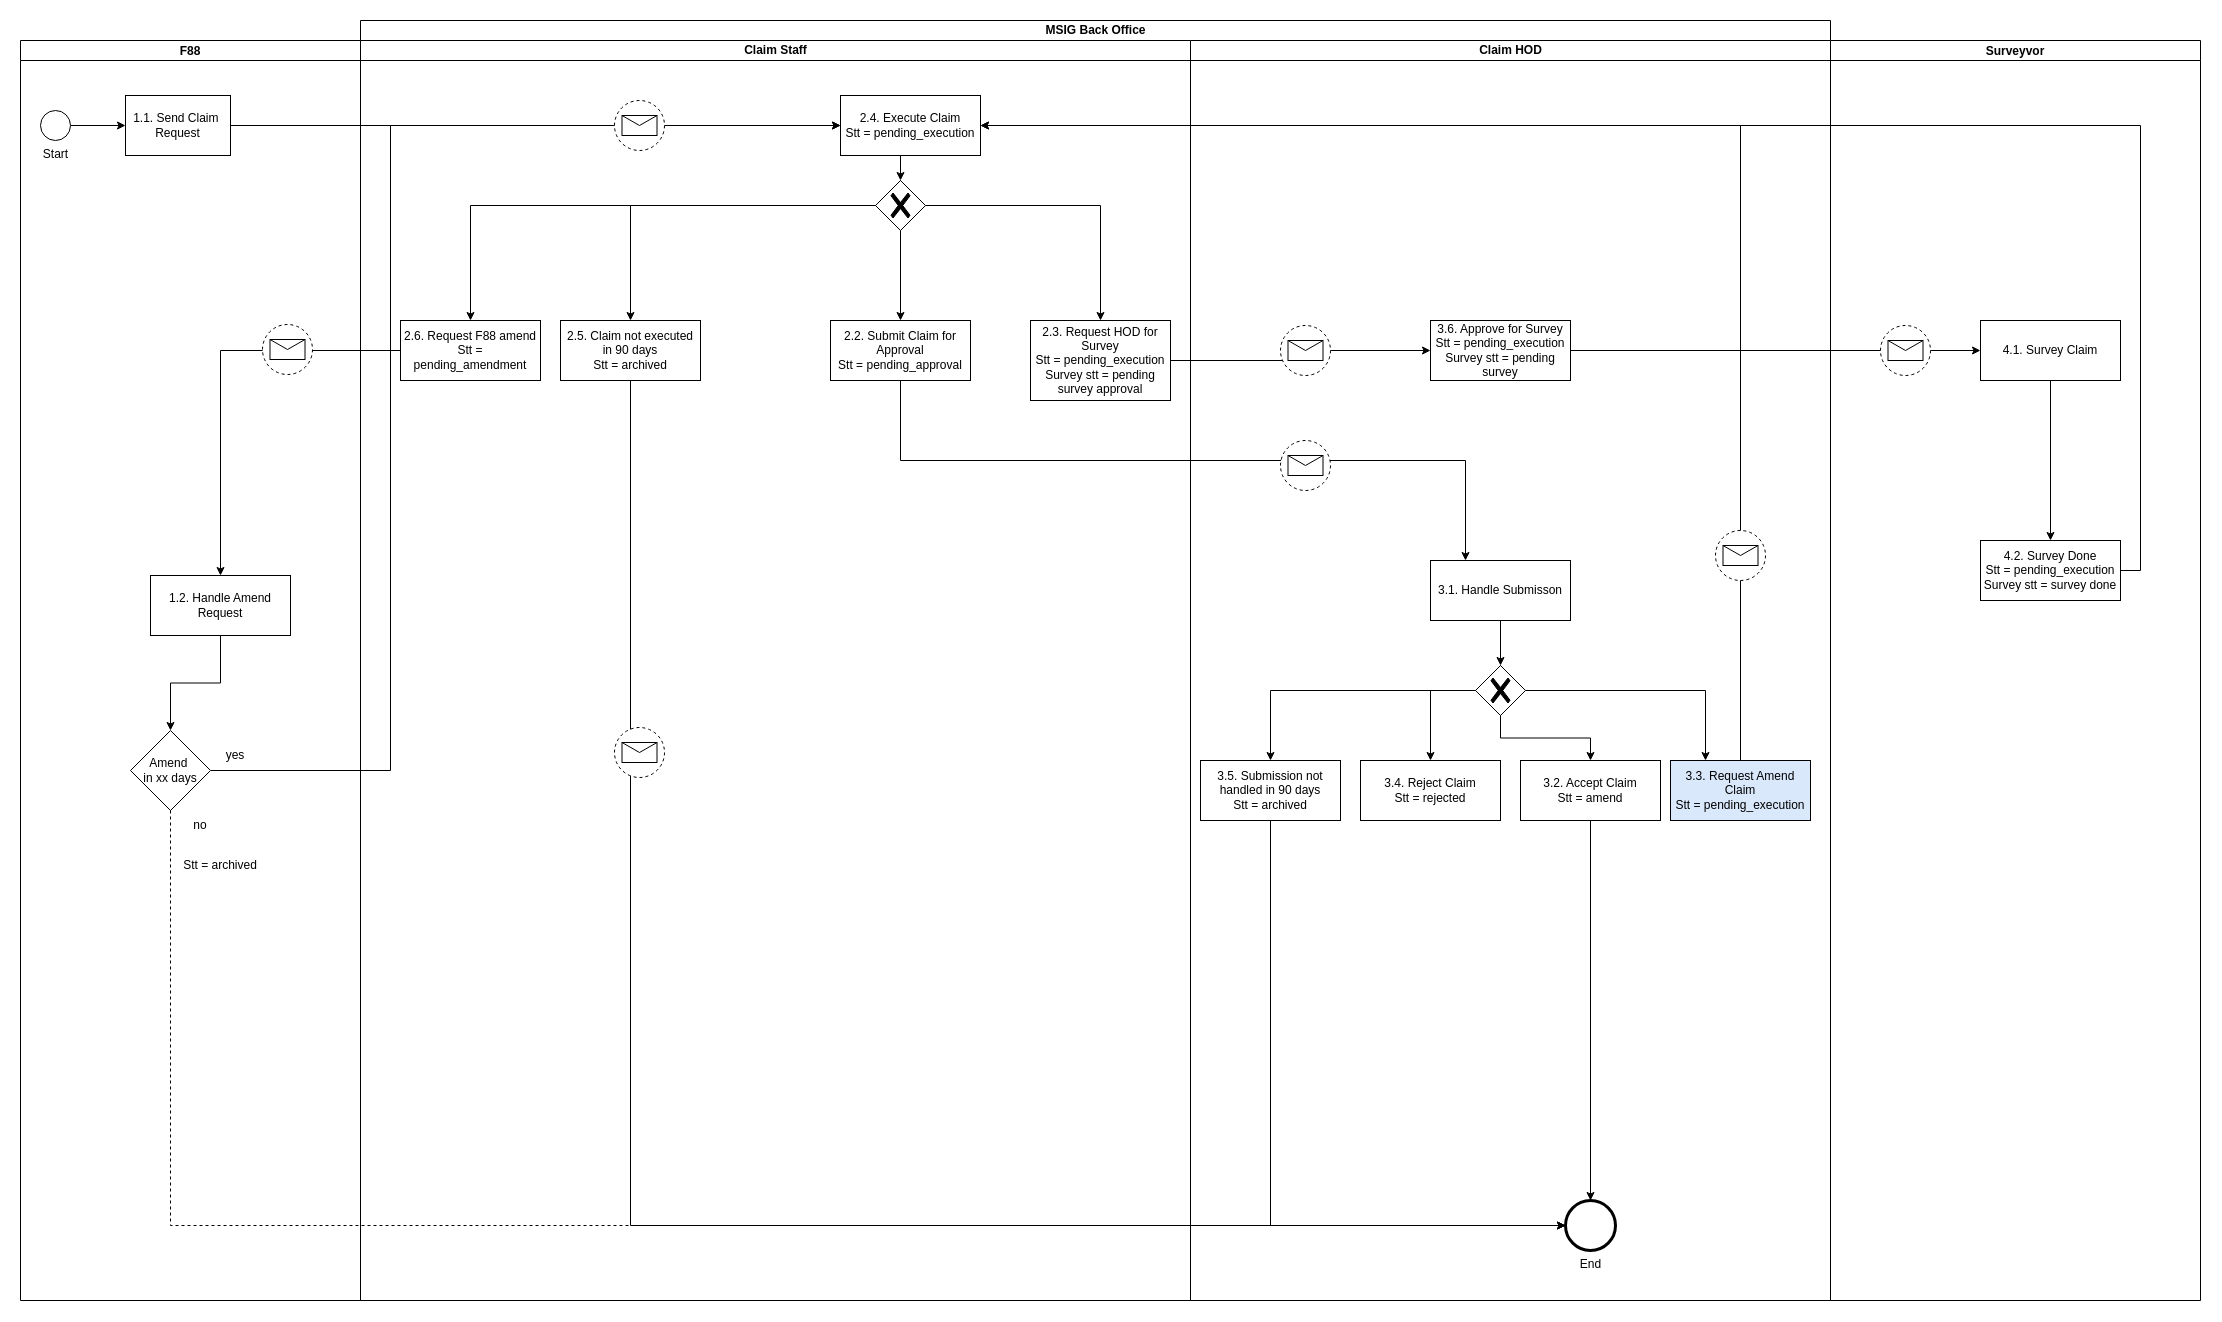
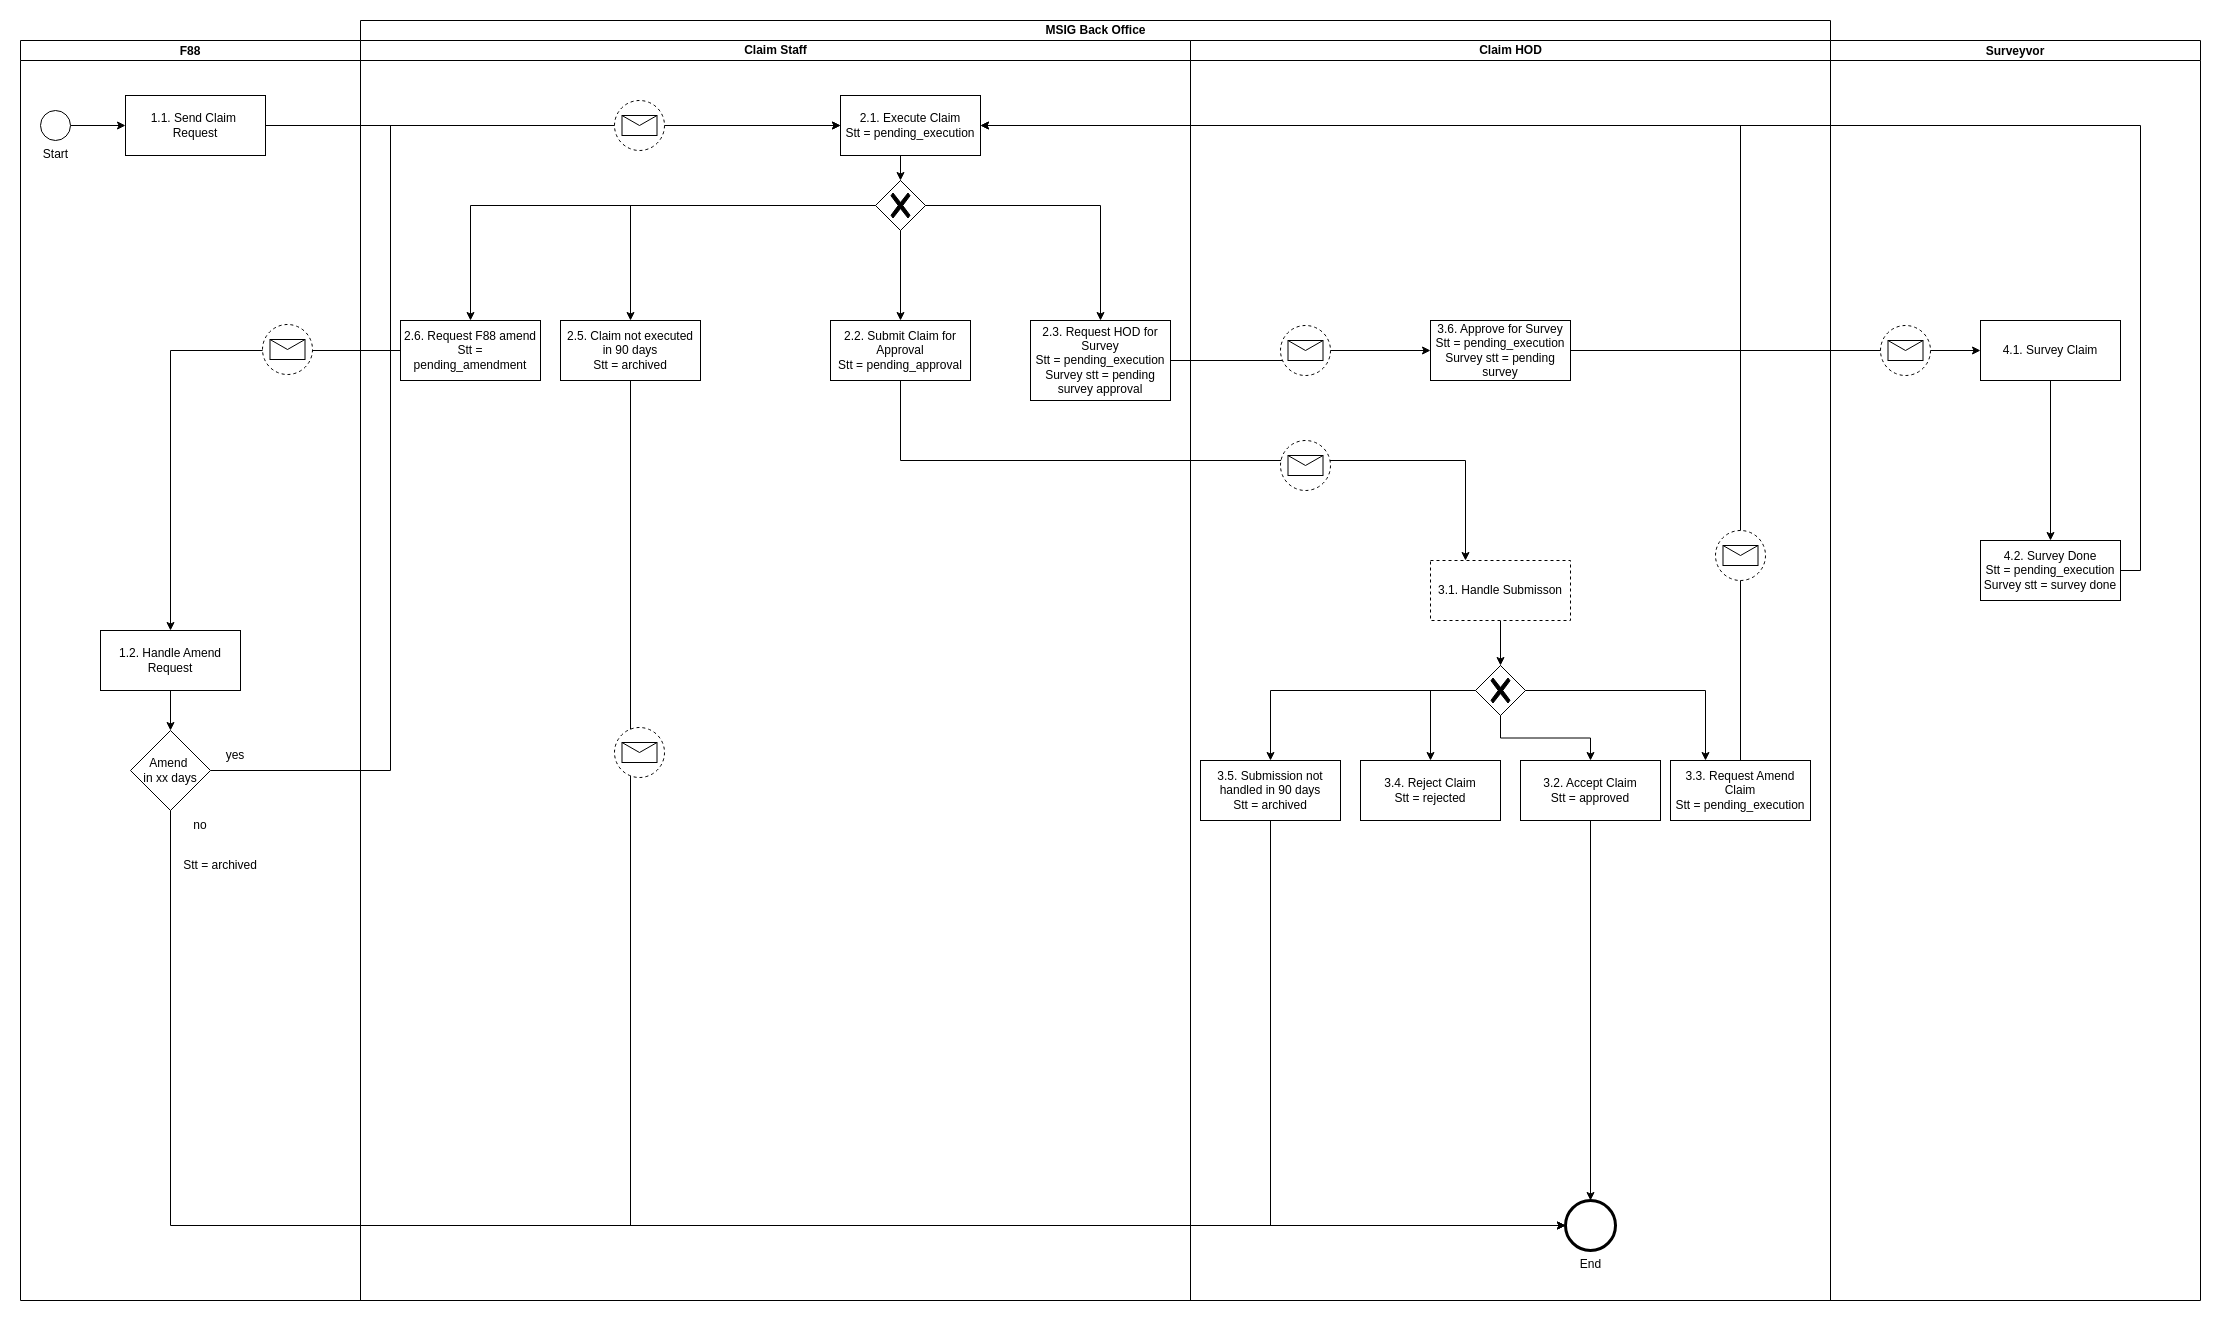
node "1.1. Send Claim Request": size 105x60 -> 140x60
node "2.4. Execute Claim Stt = pending_execution": label "2.4. Execute Claim Stt = pending_execution" -> "2.1. Execute Claim Stt = pending_execution"
node "3.1. Handle Submisson": style solid -> dashed
node "1.2. Handle Amend Request": moved (221, 606) -> (171, 661)
node "3.2. Accept Claim Stt = amend": label "3.2. Accept Claim Stt = amend" -> "3.2. Accept Claim Stt = approved"
node "3.3. Request Amend Claim Stt = pending_execution": fillcolor #dae8fc -> #ffffff
edge "Amend in xx days" -> "End": style dashed -> solid
